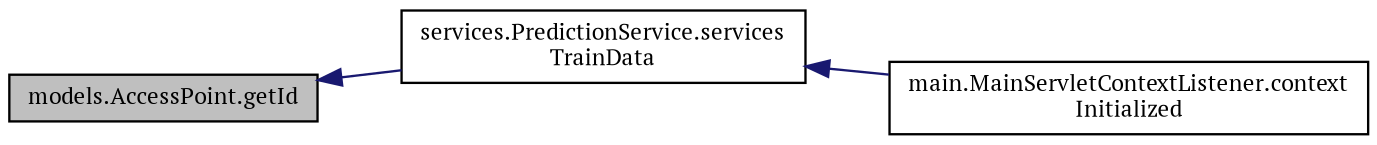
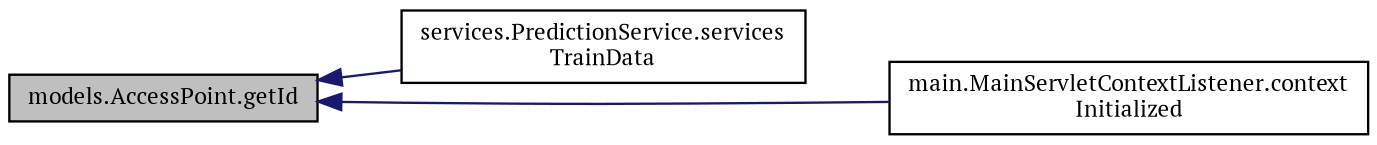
edge "main.MainServletContextListener.context Initialized" -> "services.PredictionService.services TrainData": now "main.MainServletContextListener.context Initialized" -> "models.AccessPoint.getId"
